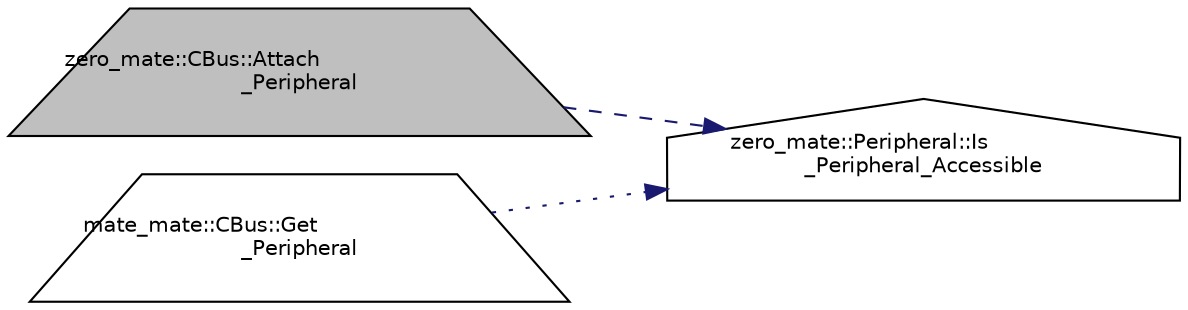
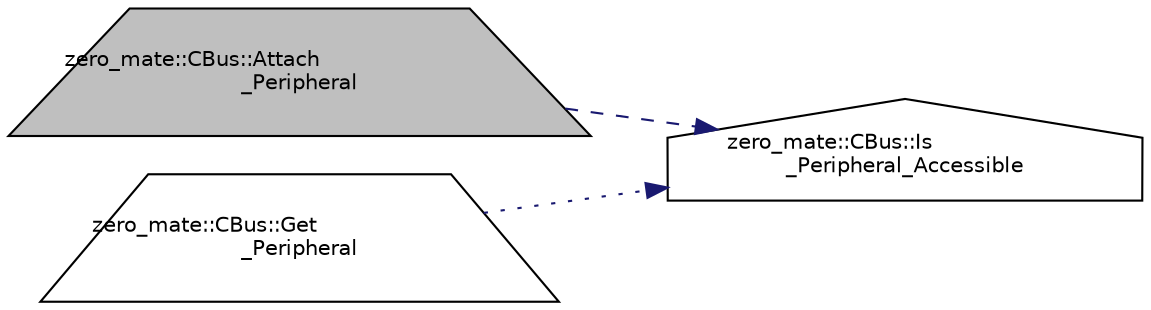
node "zero_mate::Peripheral::Is _Peripheral_Accessible": label "zero_mate::Peripheral::Is _Peripheral_Accessible" -> "zero_mate::CBus::Is _Peripheral_Accessible"
node "mate_mate::CBus::Get _Peripheral": label "mate_mate::CBus::Get _Peripheral" -> "zero_mate::CBus::Get _Peripheral"
